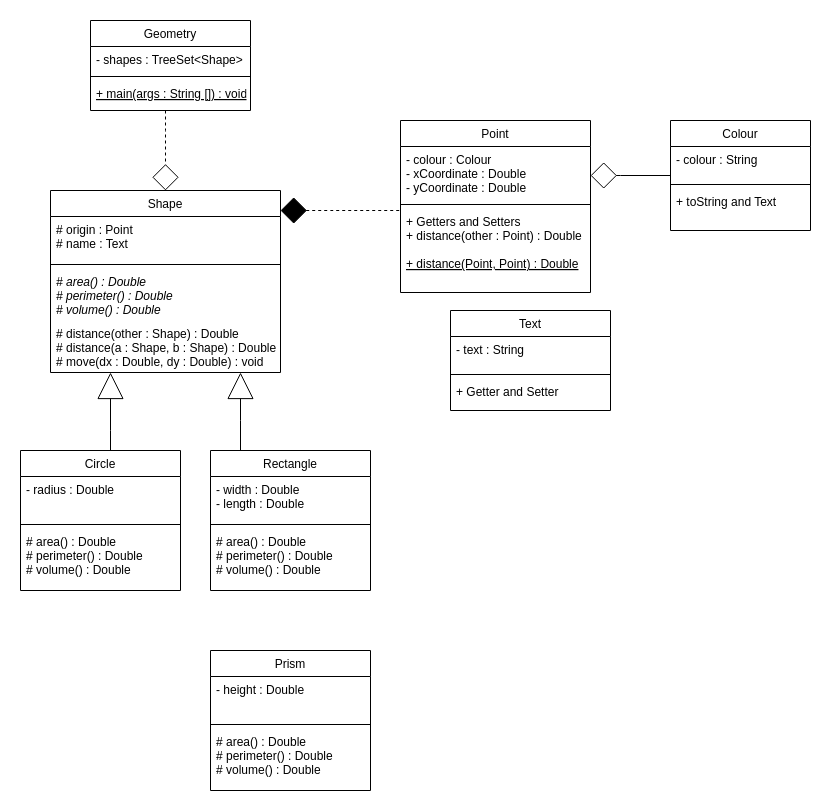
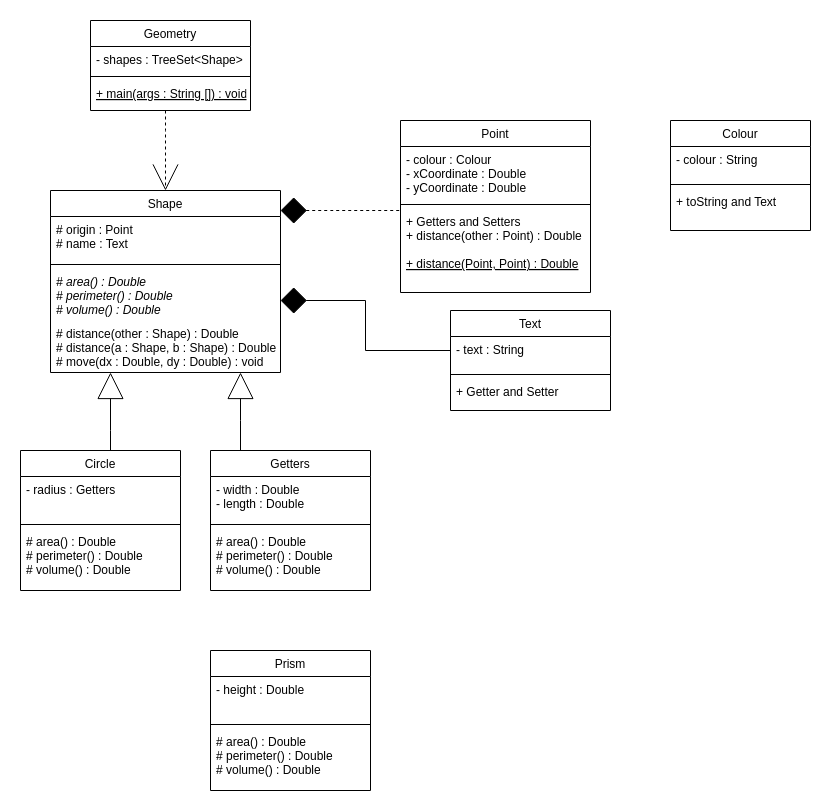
edge "Geometry" -> "Shape": arrowhead diamond -> open
edge "Colour" -> "Point": removed
edge "Text" -> "Shape": added
node "Rectangle": label "Rectangle" -> "Getters"
node "- radius : Double": label "- radius : Double" -> "- radius : Getters"
